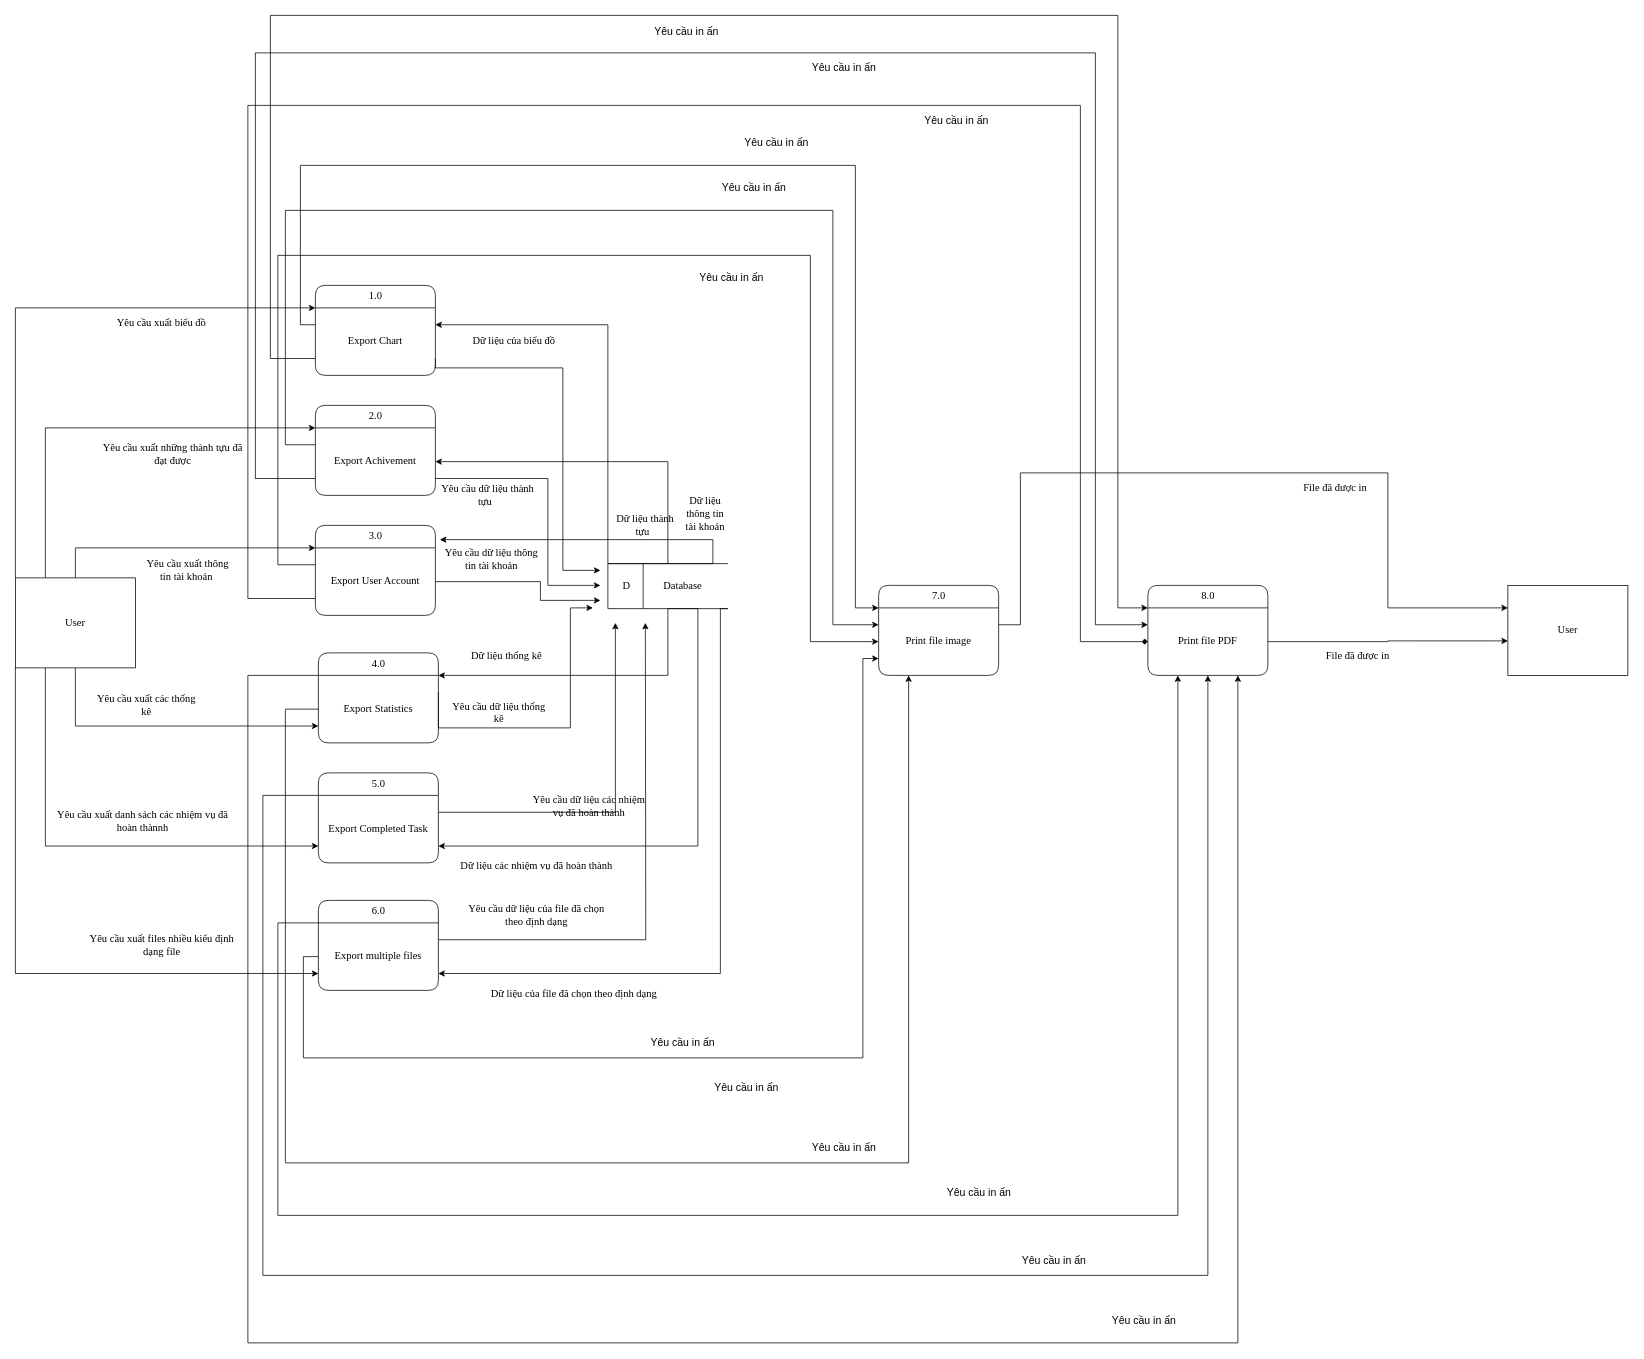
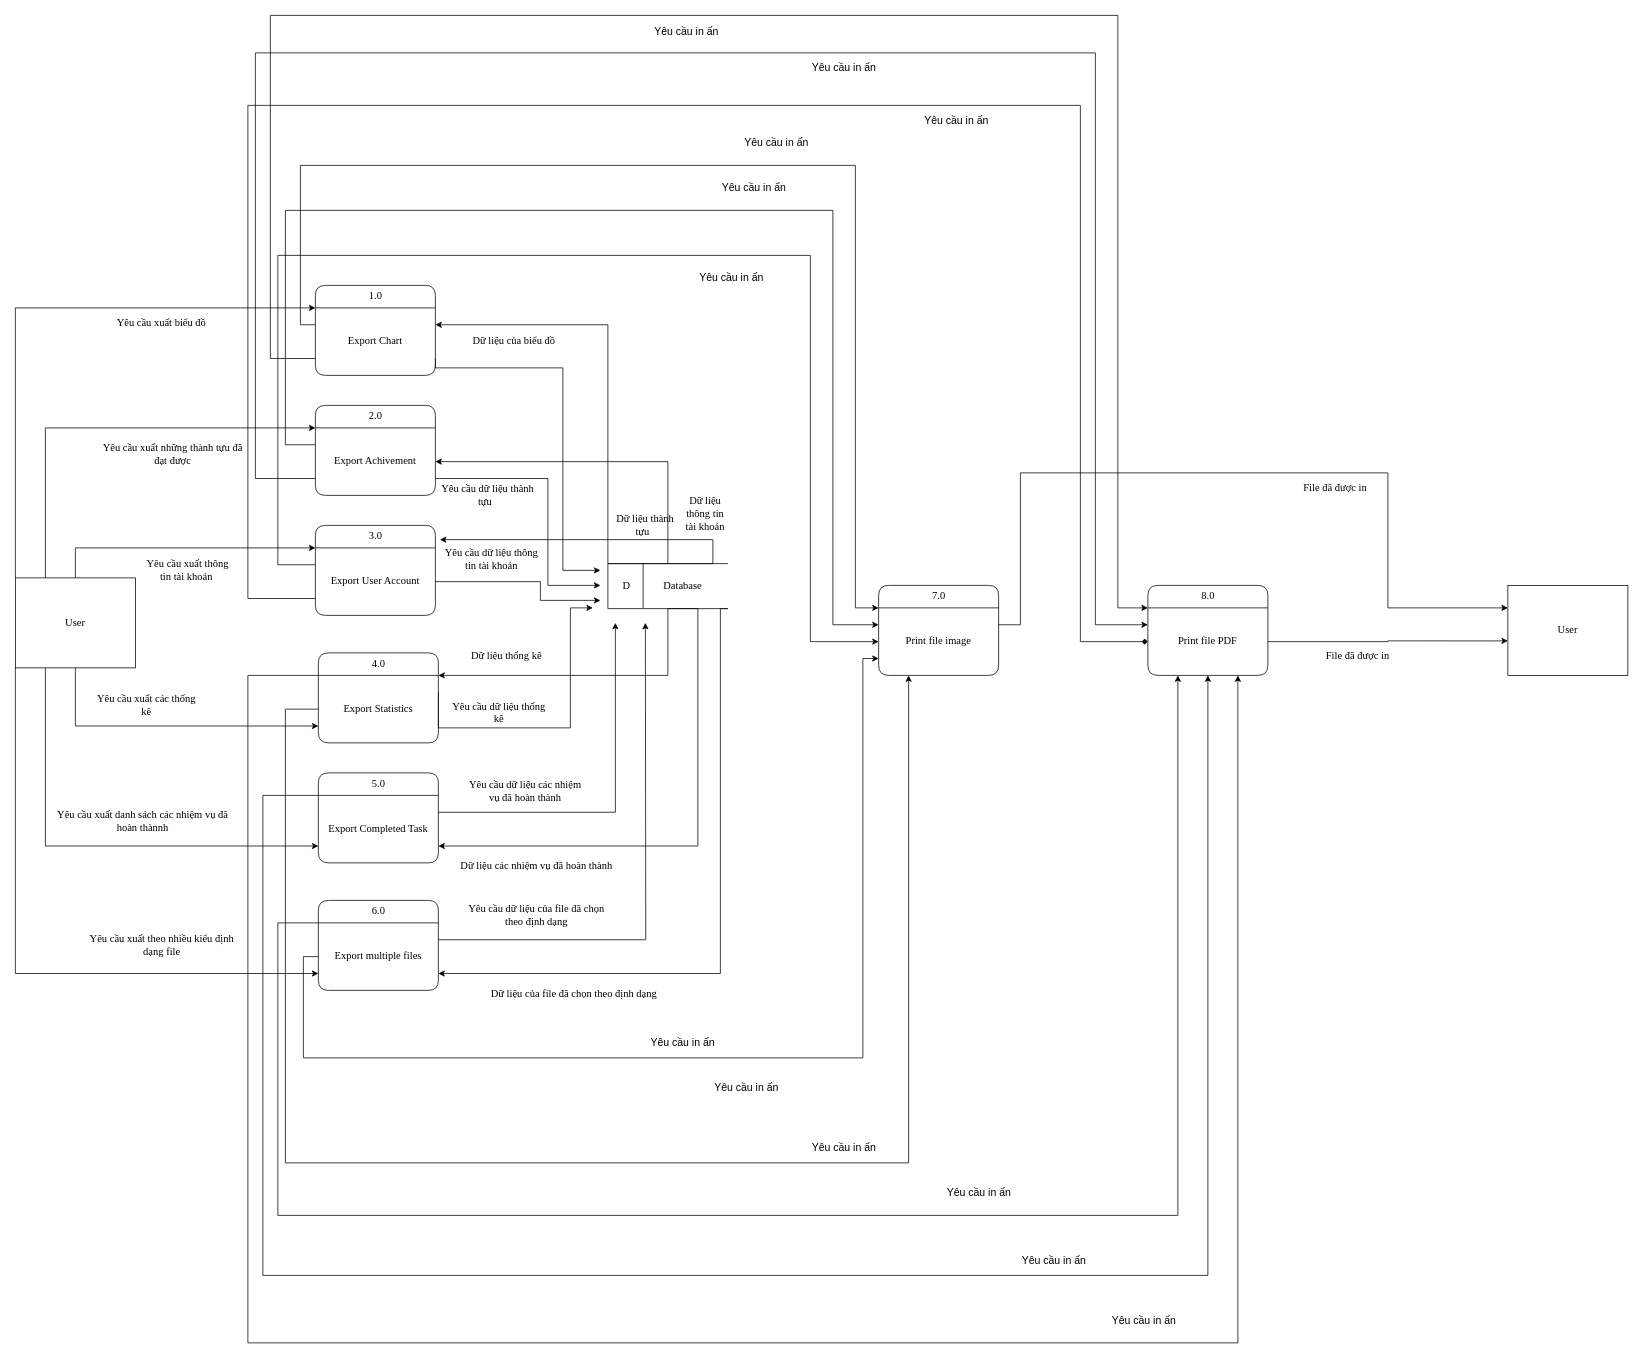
node "Yêu cầu dữ liệu các nhiệm vụ đã hoàn thành": moved (589, 807) -> (525, 792)
node "Yêu cầu xuất files nhiều kiểu định dạng file": label "Yêu cầu xuất files nhiều kiểu định dạng file" -> "Yêu cầu xuất theo nhiều kiểu định dạng file"
